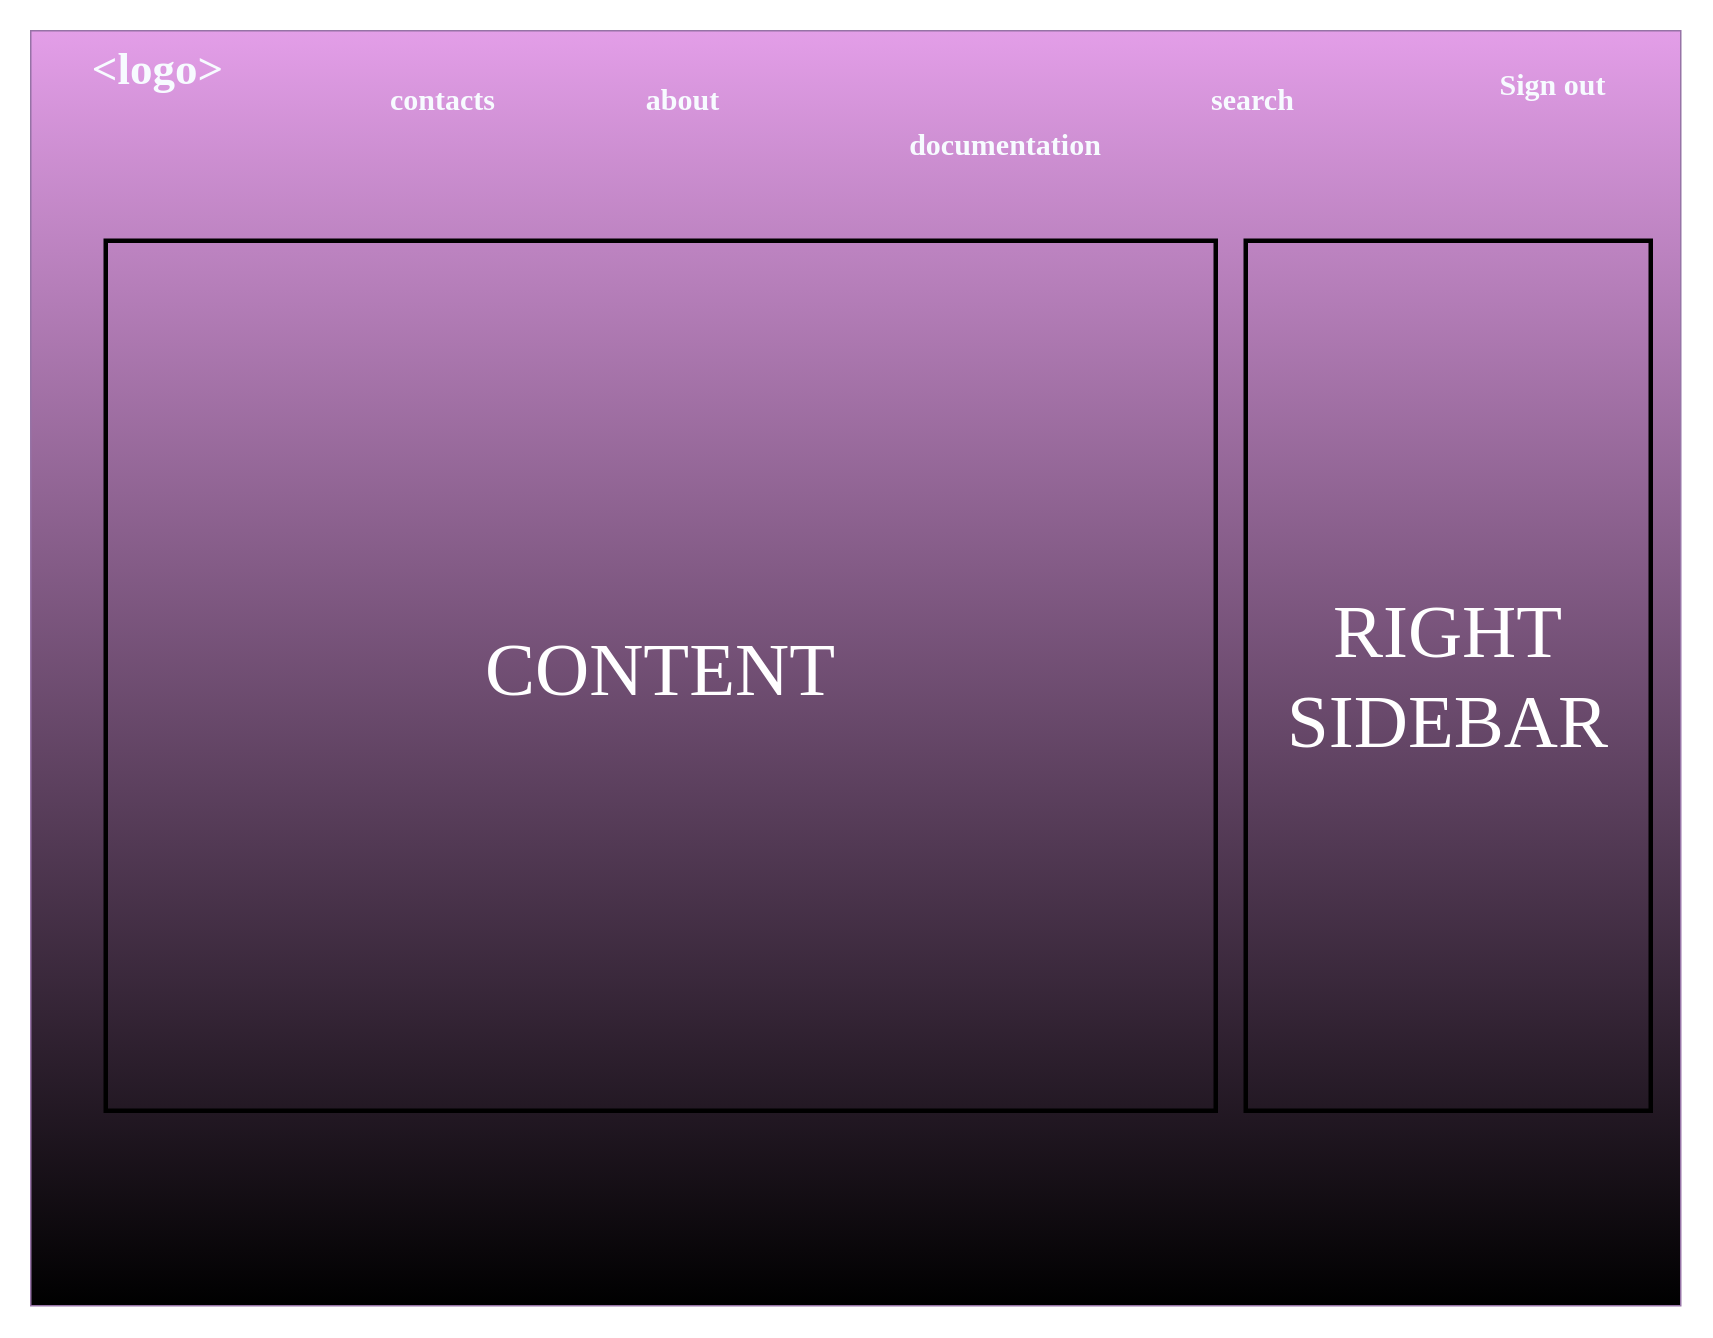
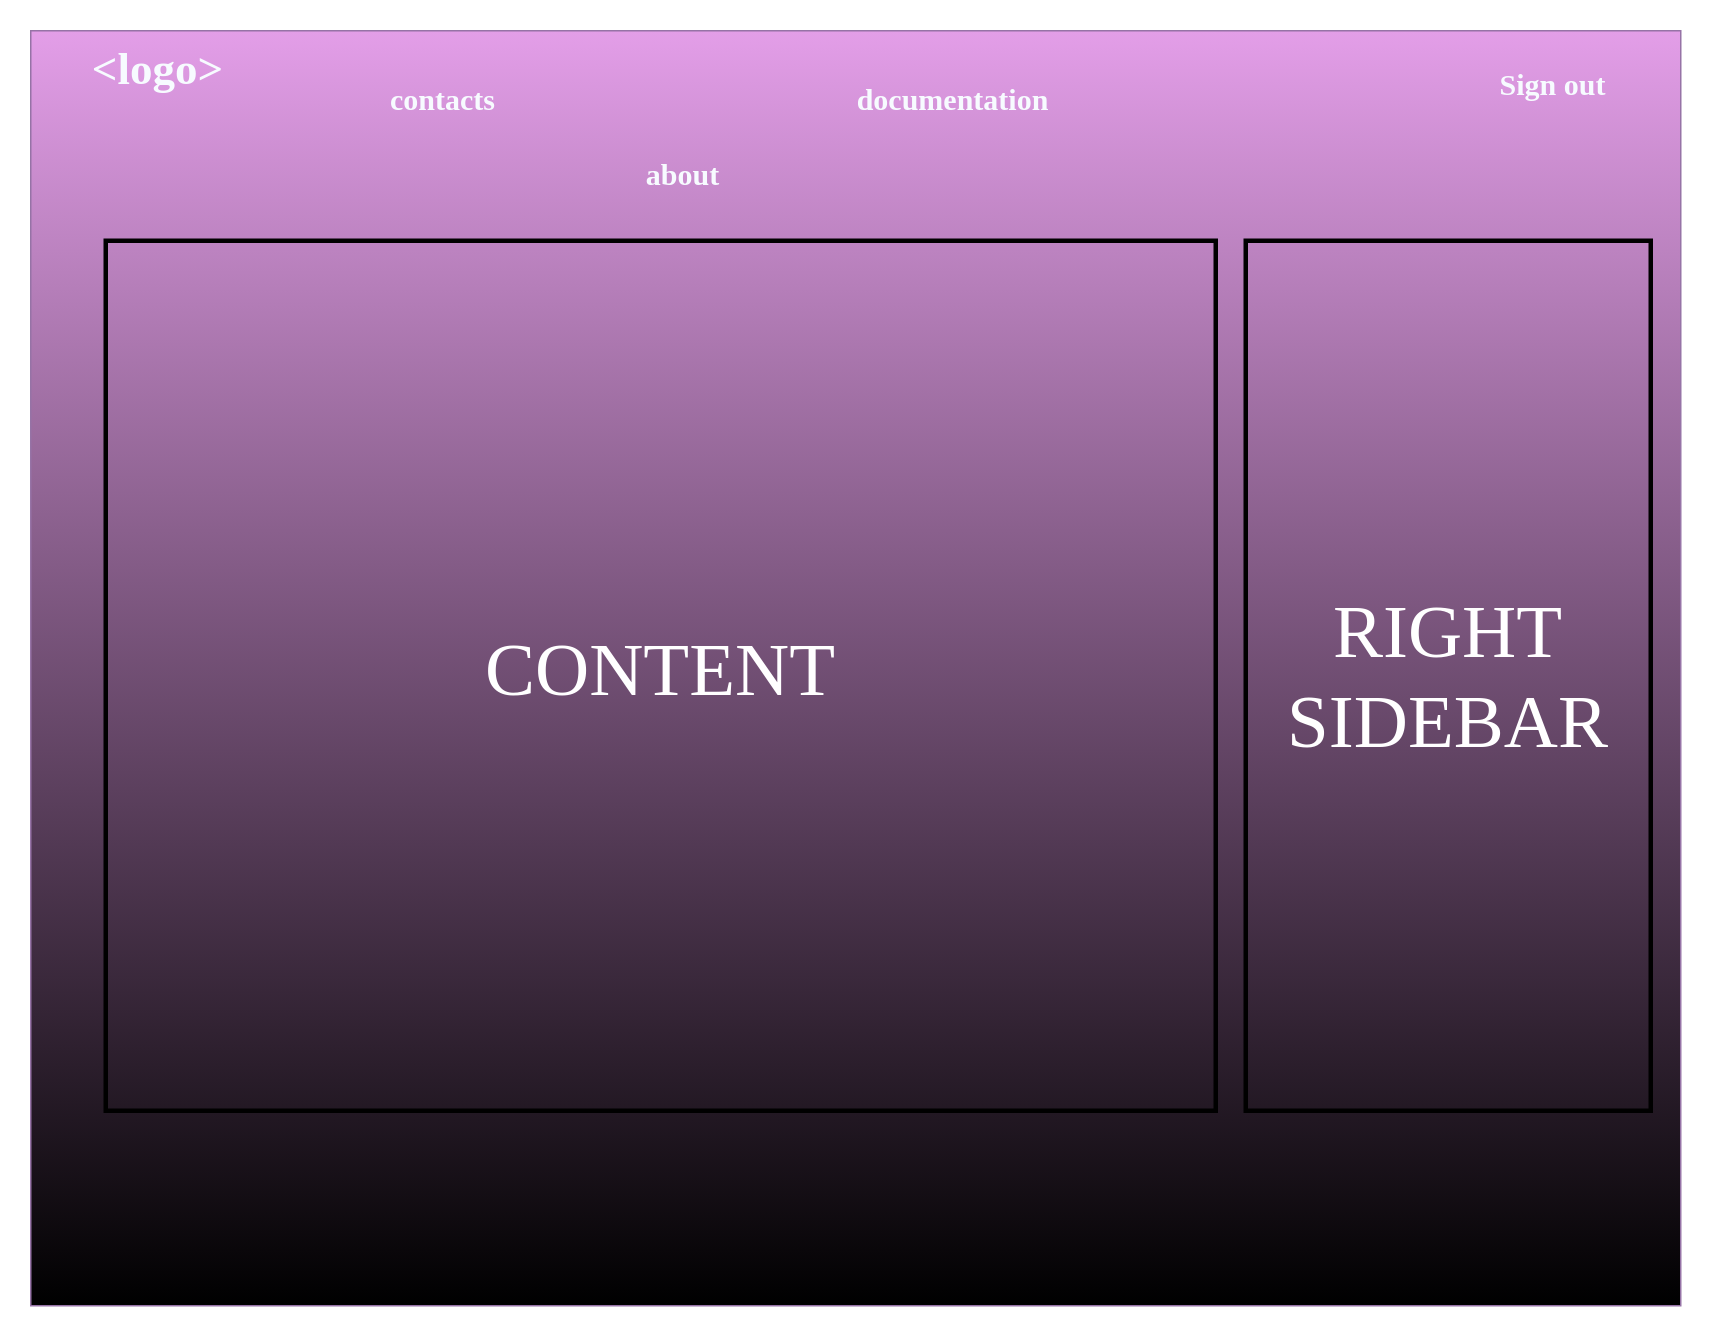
node "about": moved (683, 98) -> (683, 173)
node "search": removed
node "documentation": moved (1006, 143) -> (953, 98)
